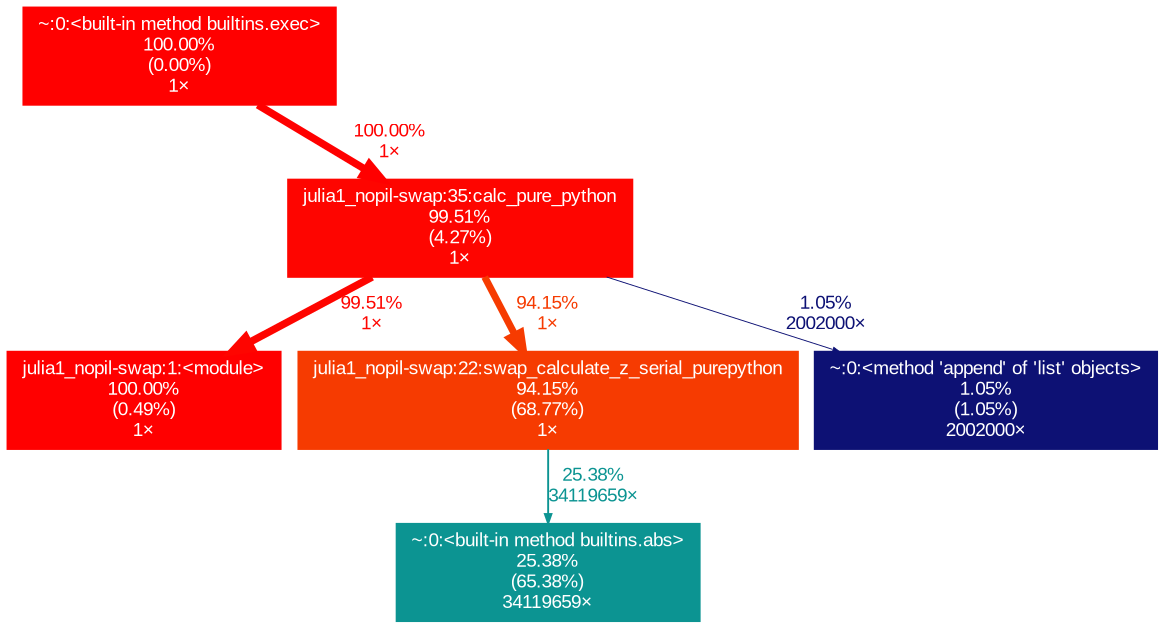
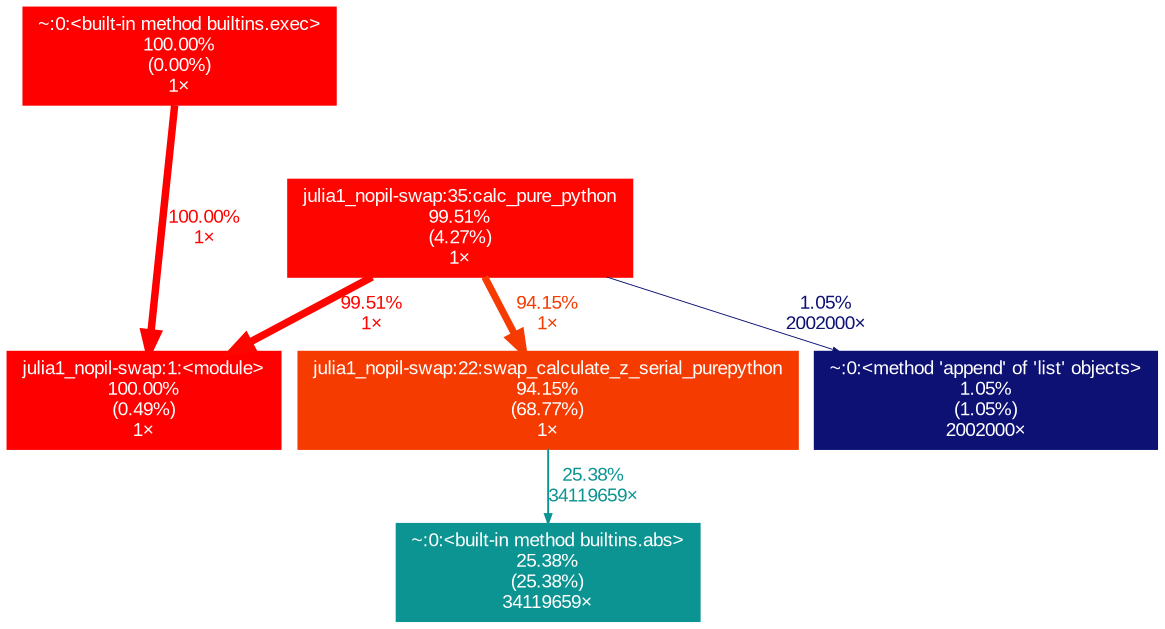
edge "~:0:<built-in method builtins.exec> 100.00% (0.00%) 1×" -> "julia1_nopil-swap:35:calc_pure_python 99.51% (4.27%) 1×": now "~:0:<built-in method builtins.exec> 100.00% (0.00%) 1×" -> "julia1_nopil-swap:1:<module> 100.00% (0.49%) 1×"
node "~:0:<built-in method builtins.abs> 25.38% (65.38%) 34119659×": label "~:0:<built-in method builtins.abs> 25.38% (65.38%) 34119659×" -> "~:0:<built-in method builtins.abs> 25.38% (25.38%) 34119659×"
